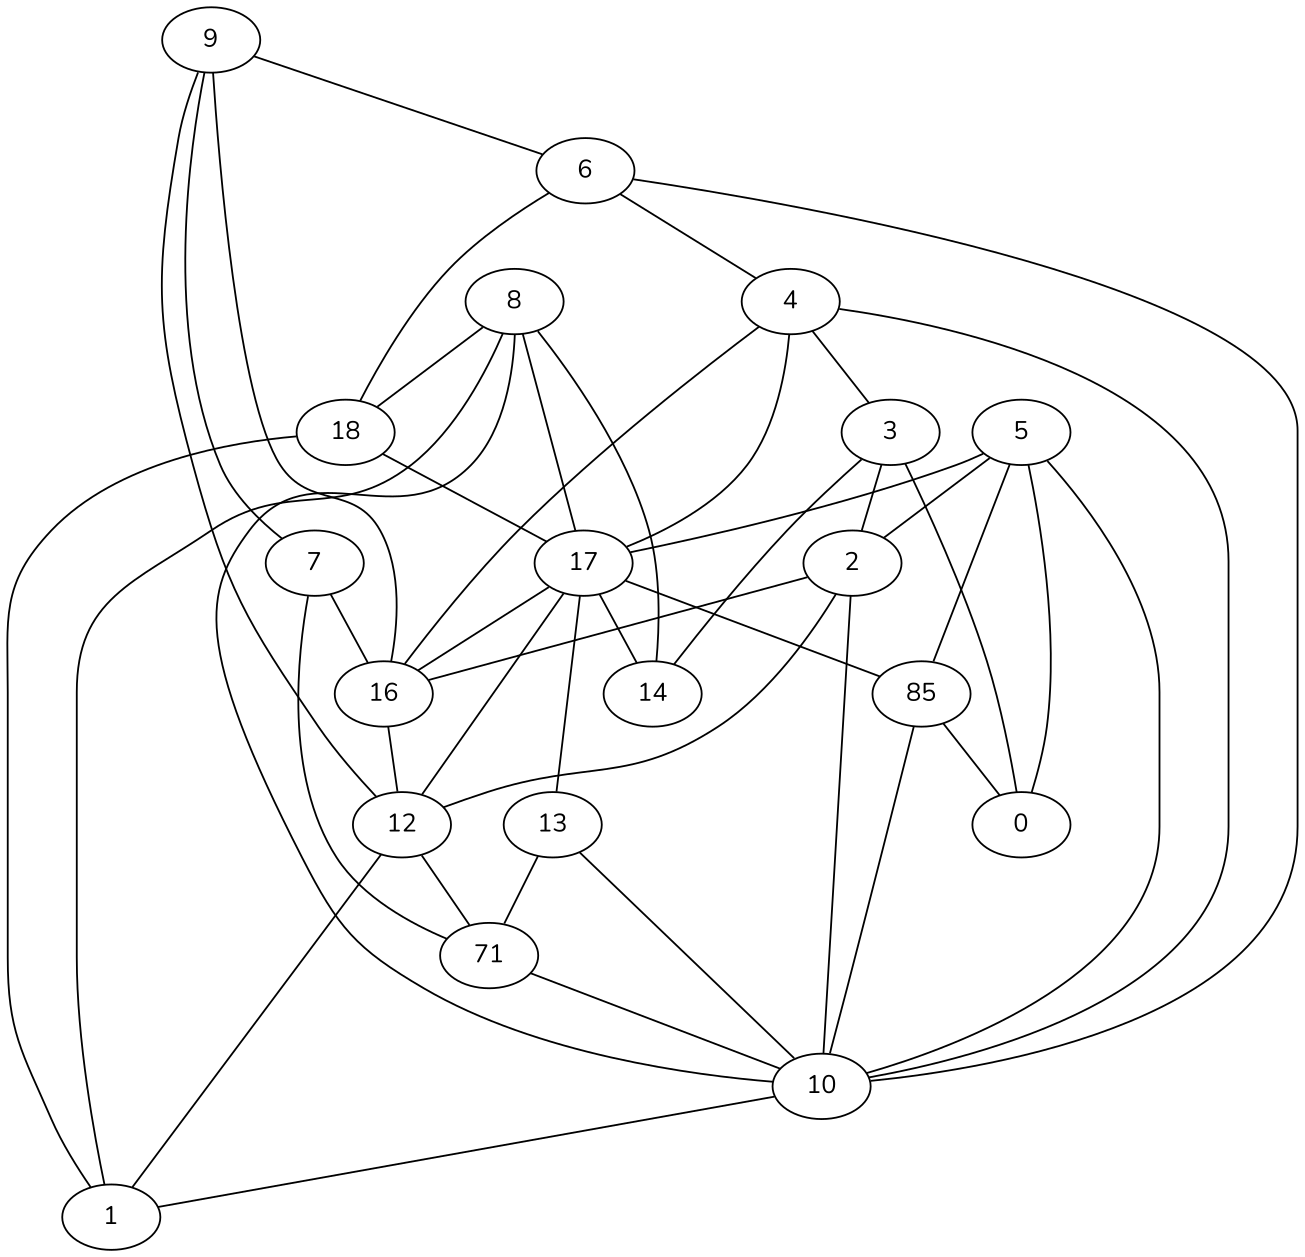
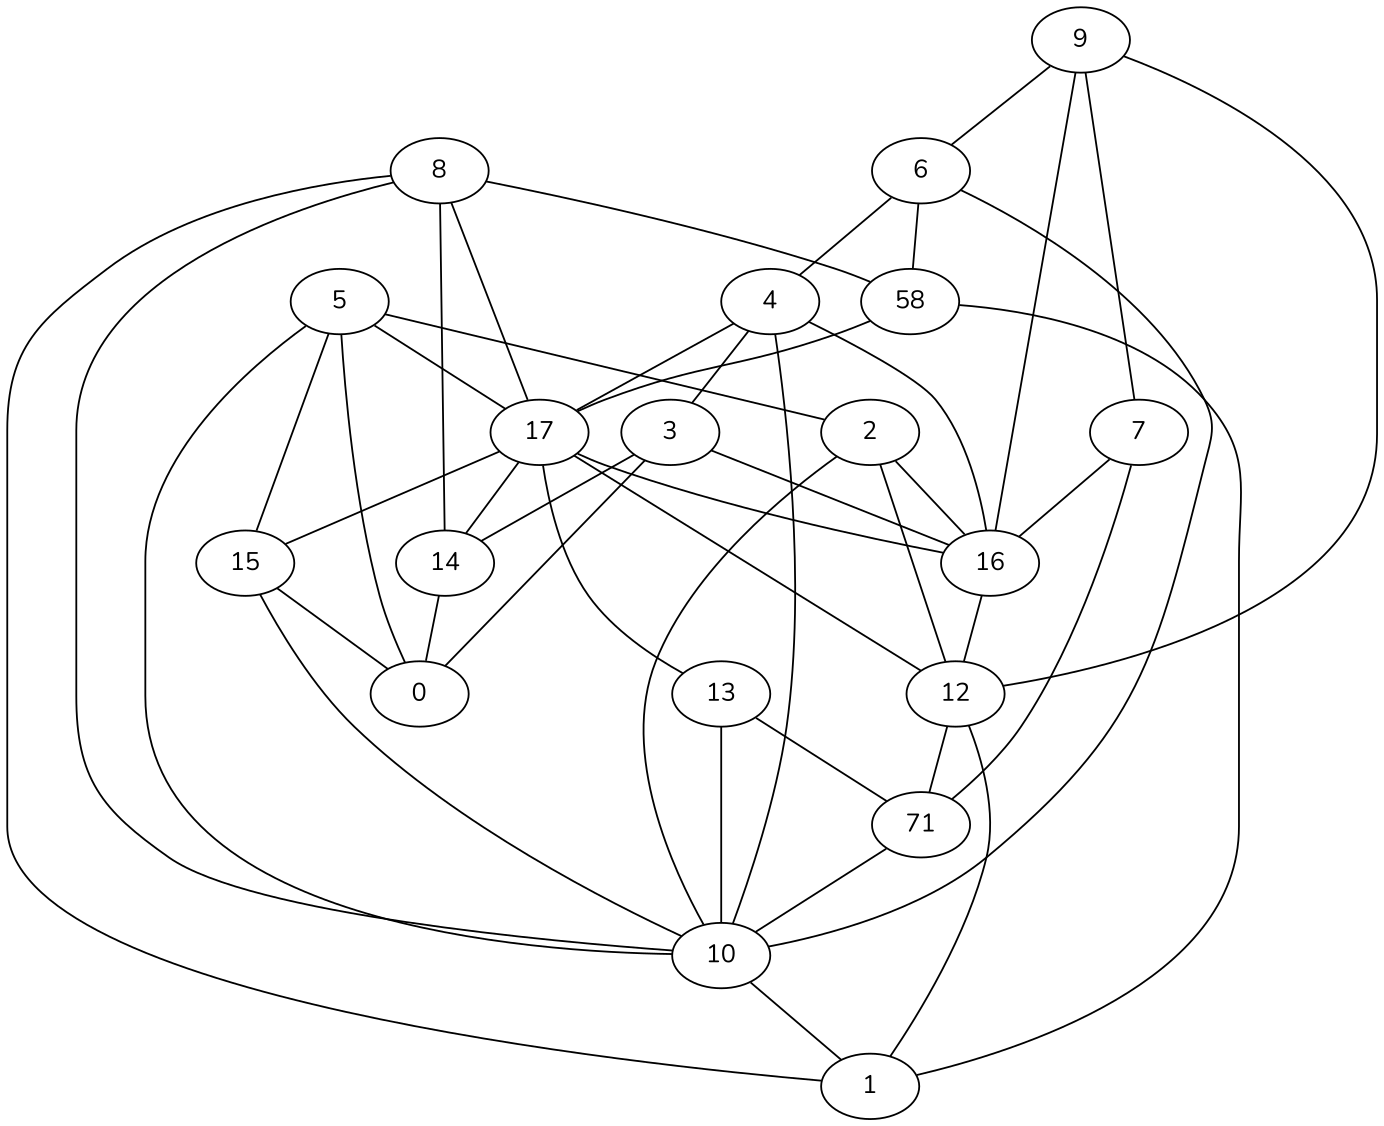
node "18": label "18" -> "58"
edge "3" -- "2": now "3" -- "16"
edge "14" -- "0": added
node "85": label "85" -> "15"
